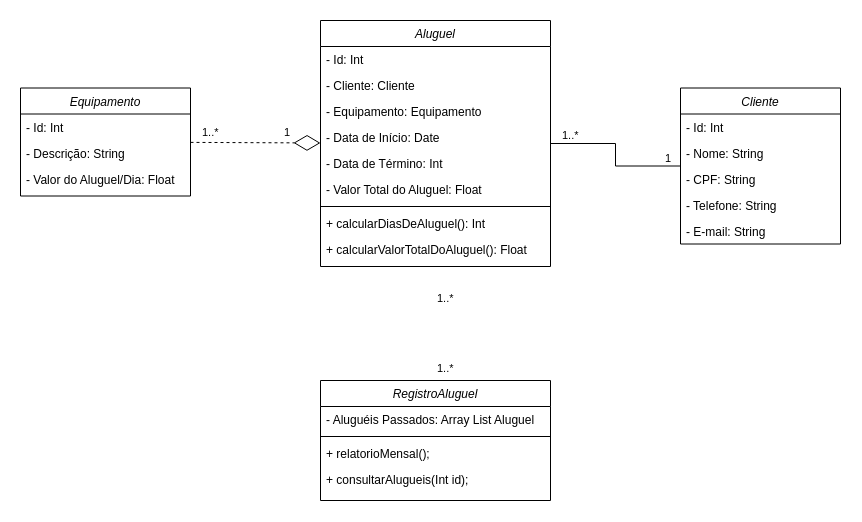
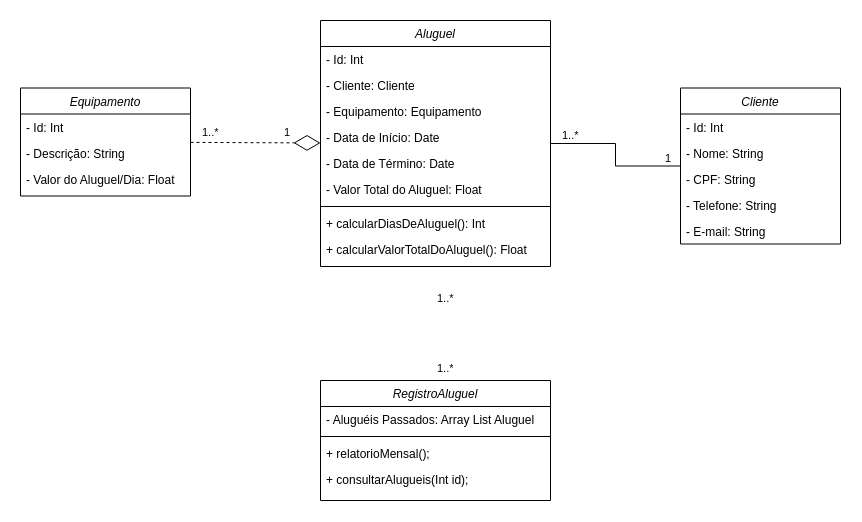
node "- Data de Término: Int": label "- Data de Término: Int" -> "- Data de Término: Date"
